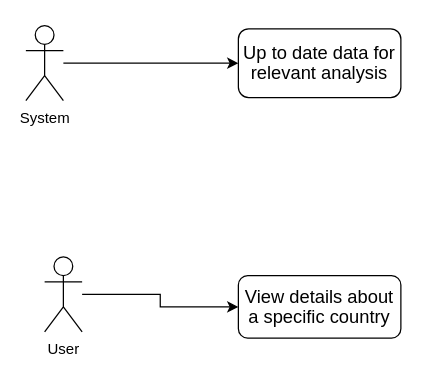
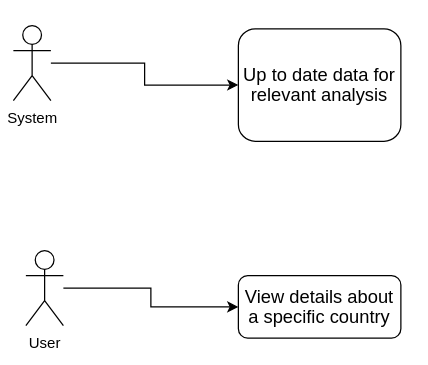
node "System": moved (44, 63) -> (32, 63)
node "Up to date data for relevant analysis": size 163x69 -> 163x113
node "User": moved (63, 294) -> (44, 288)
